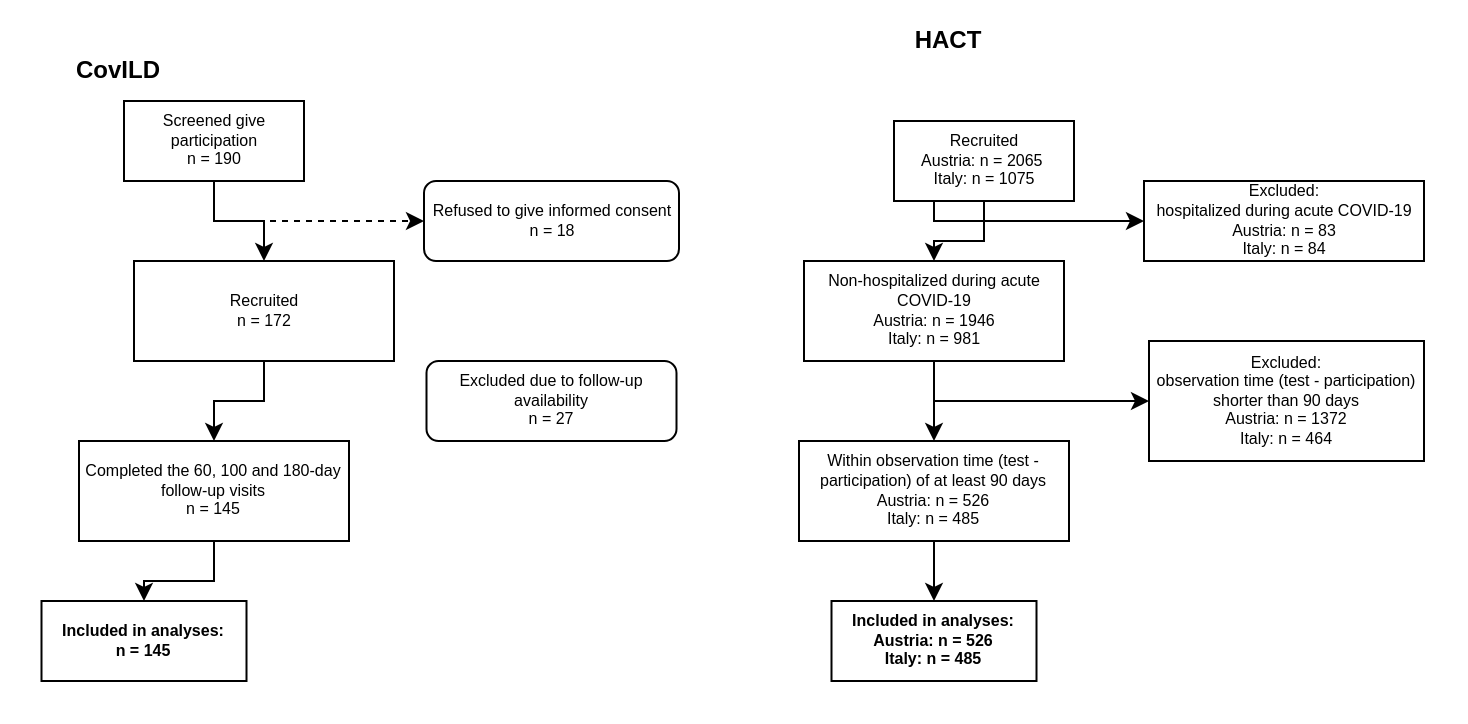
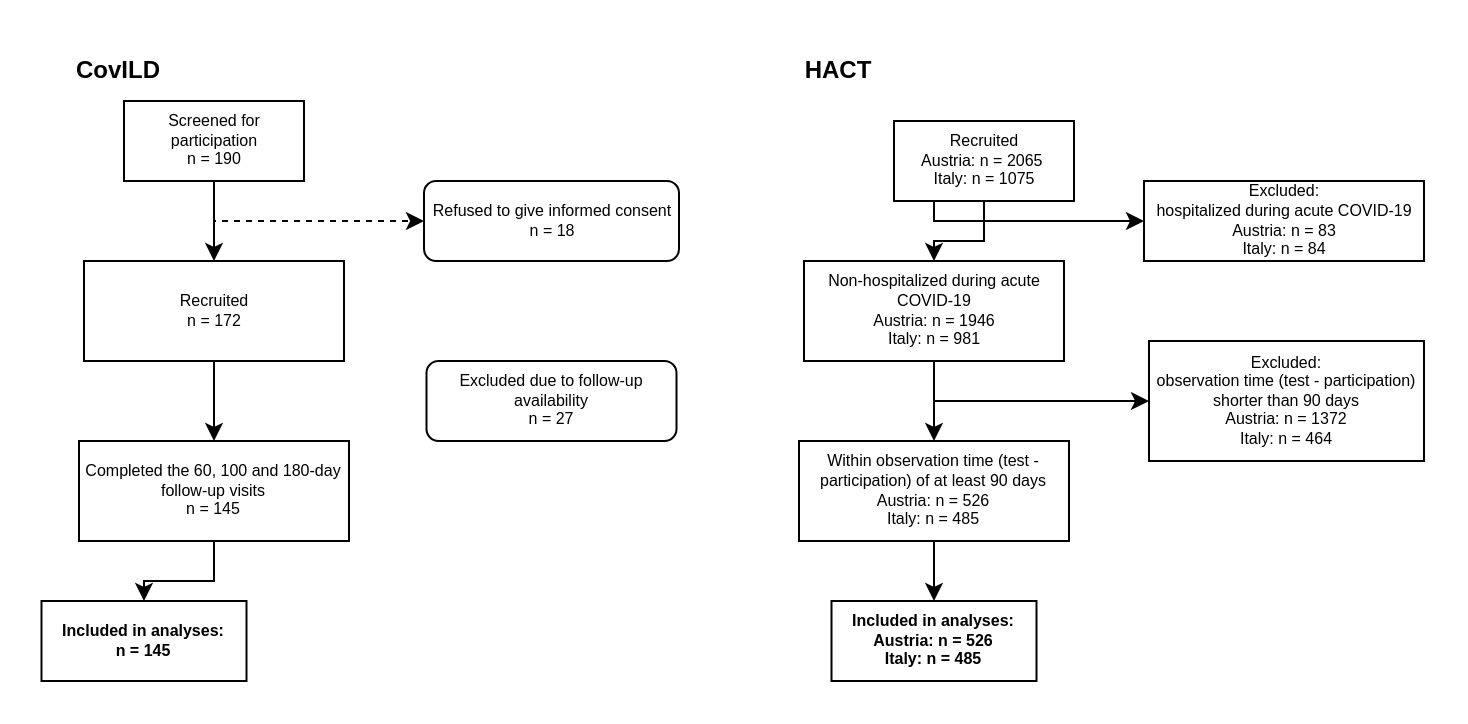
node "HACT": moved (949, 41) -> (839, 71)
node "Screened give participationn = 190": label "Screened give participationn = 190" -> "Screened for participationn = 190"
node "Recruited n = 172": moved (264, 311) -> (214, 311)
